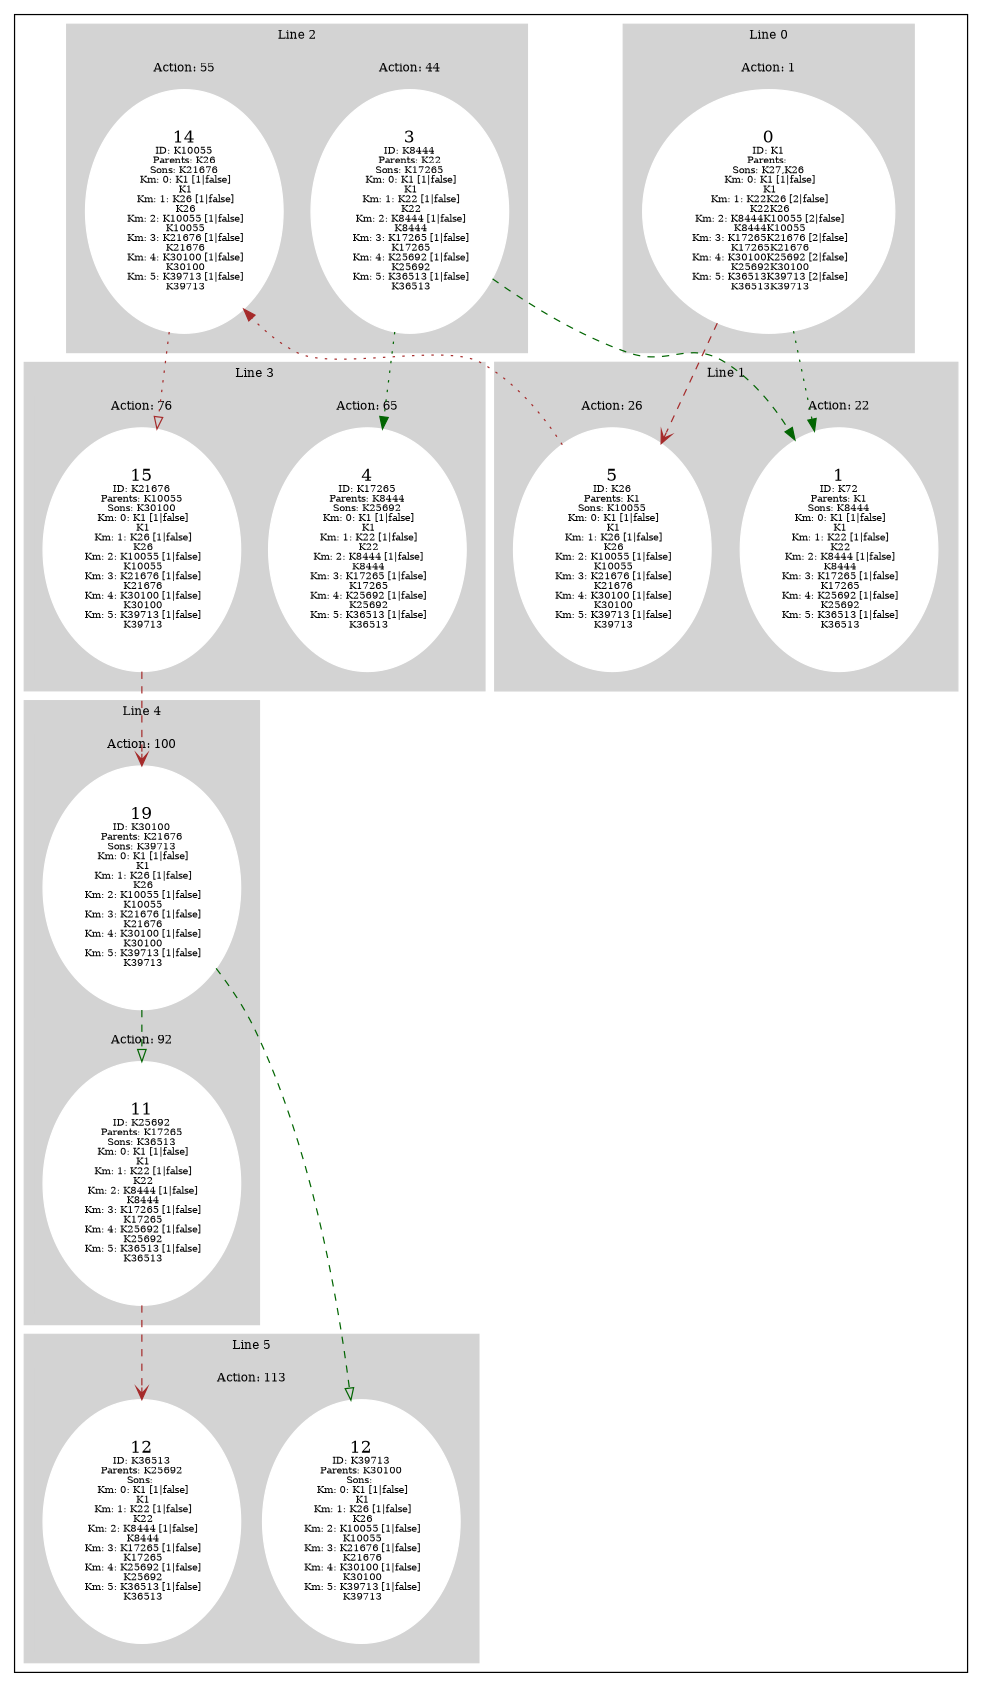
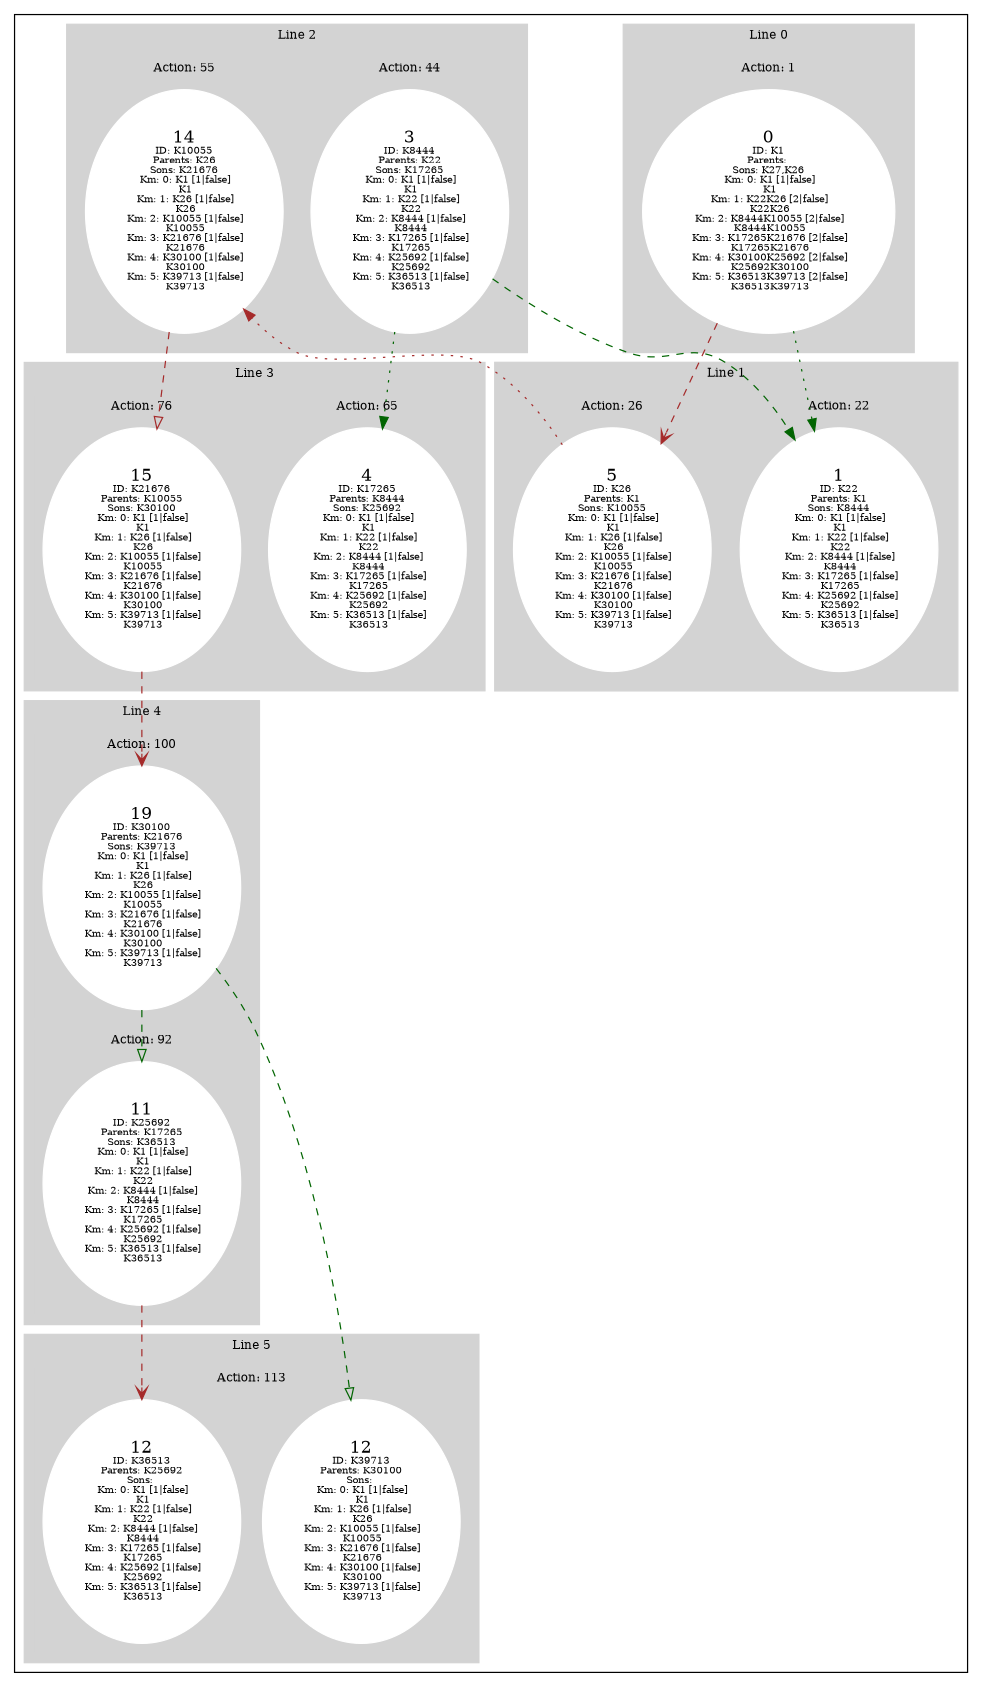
edge "14" -> "15": style dotted -> dashed
node "1": text "ID: K72" -> "ID: K22"
